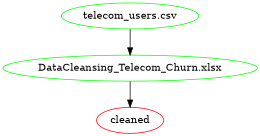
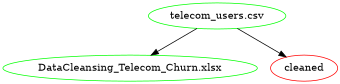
edge "DataCleansing_Telecom_Churn.xlsx" -> "cleaned": now "telecom_users.csv" -> "cleaned"
